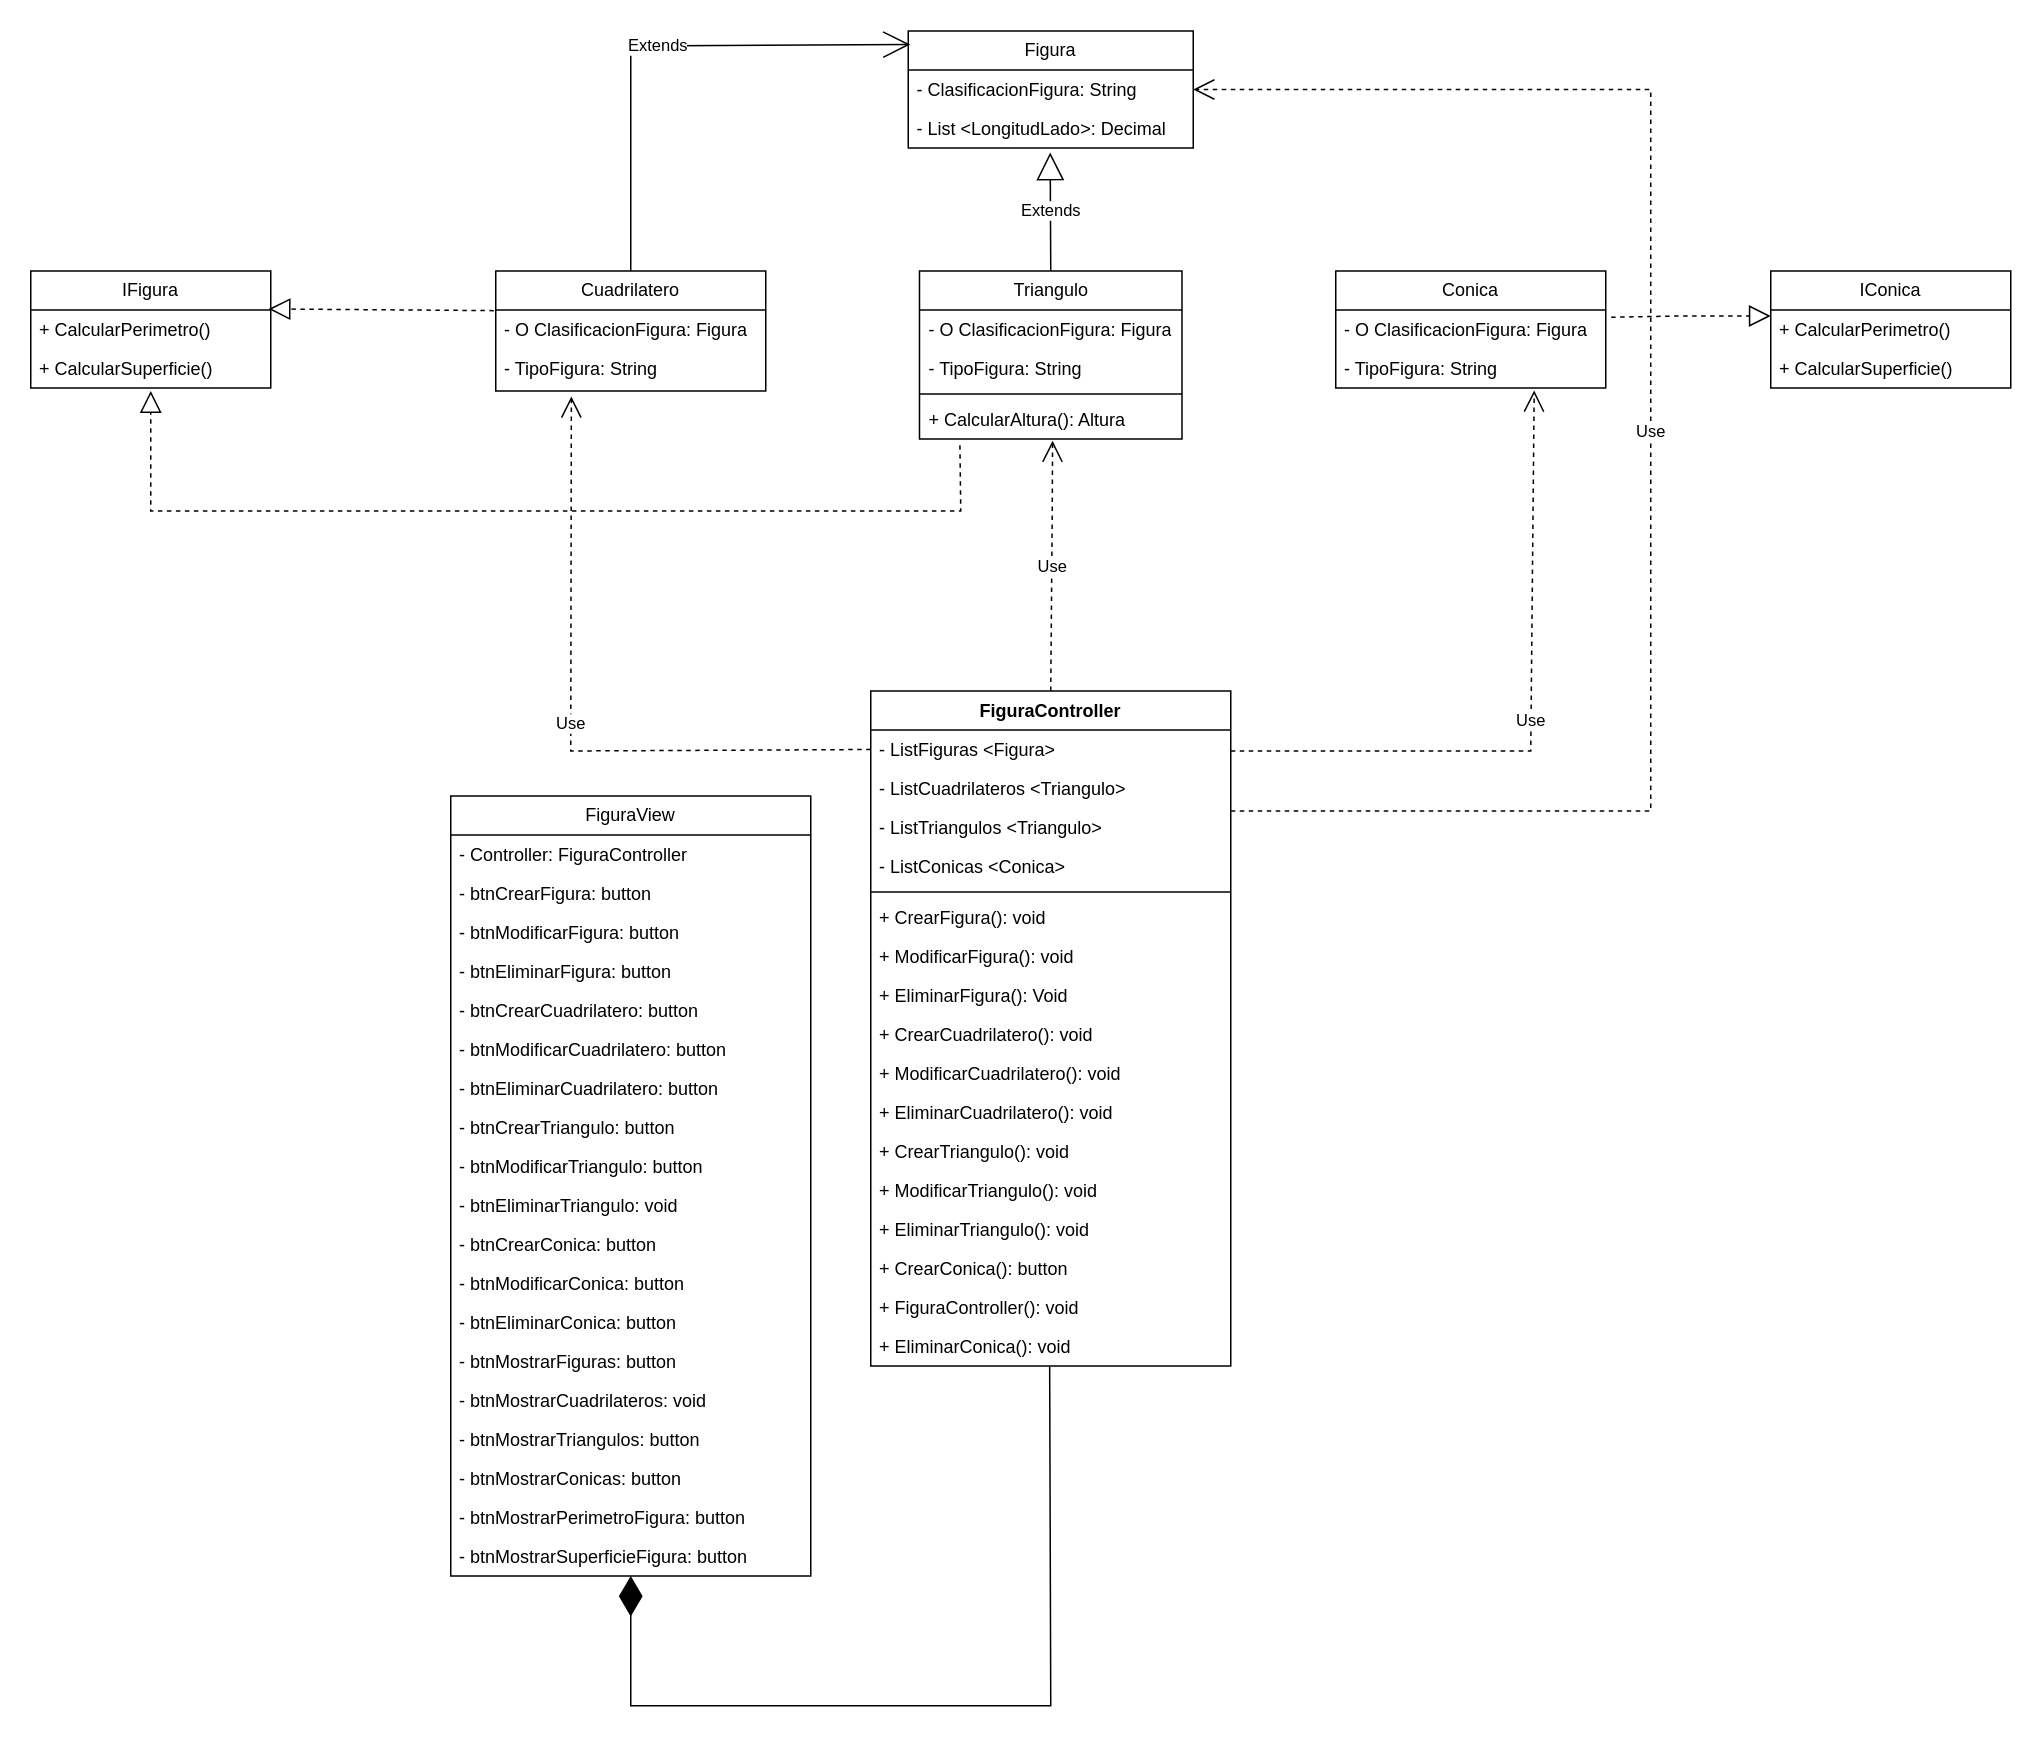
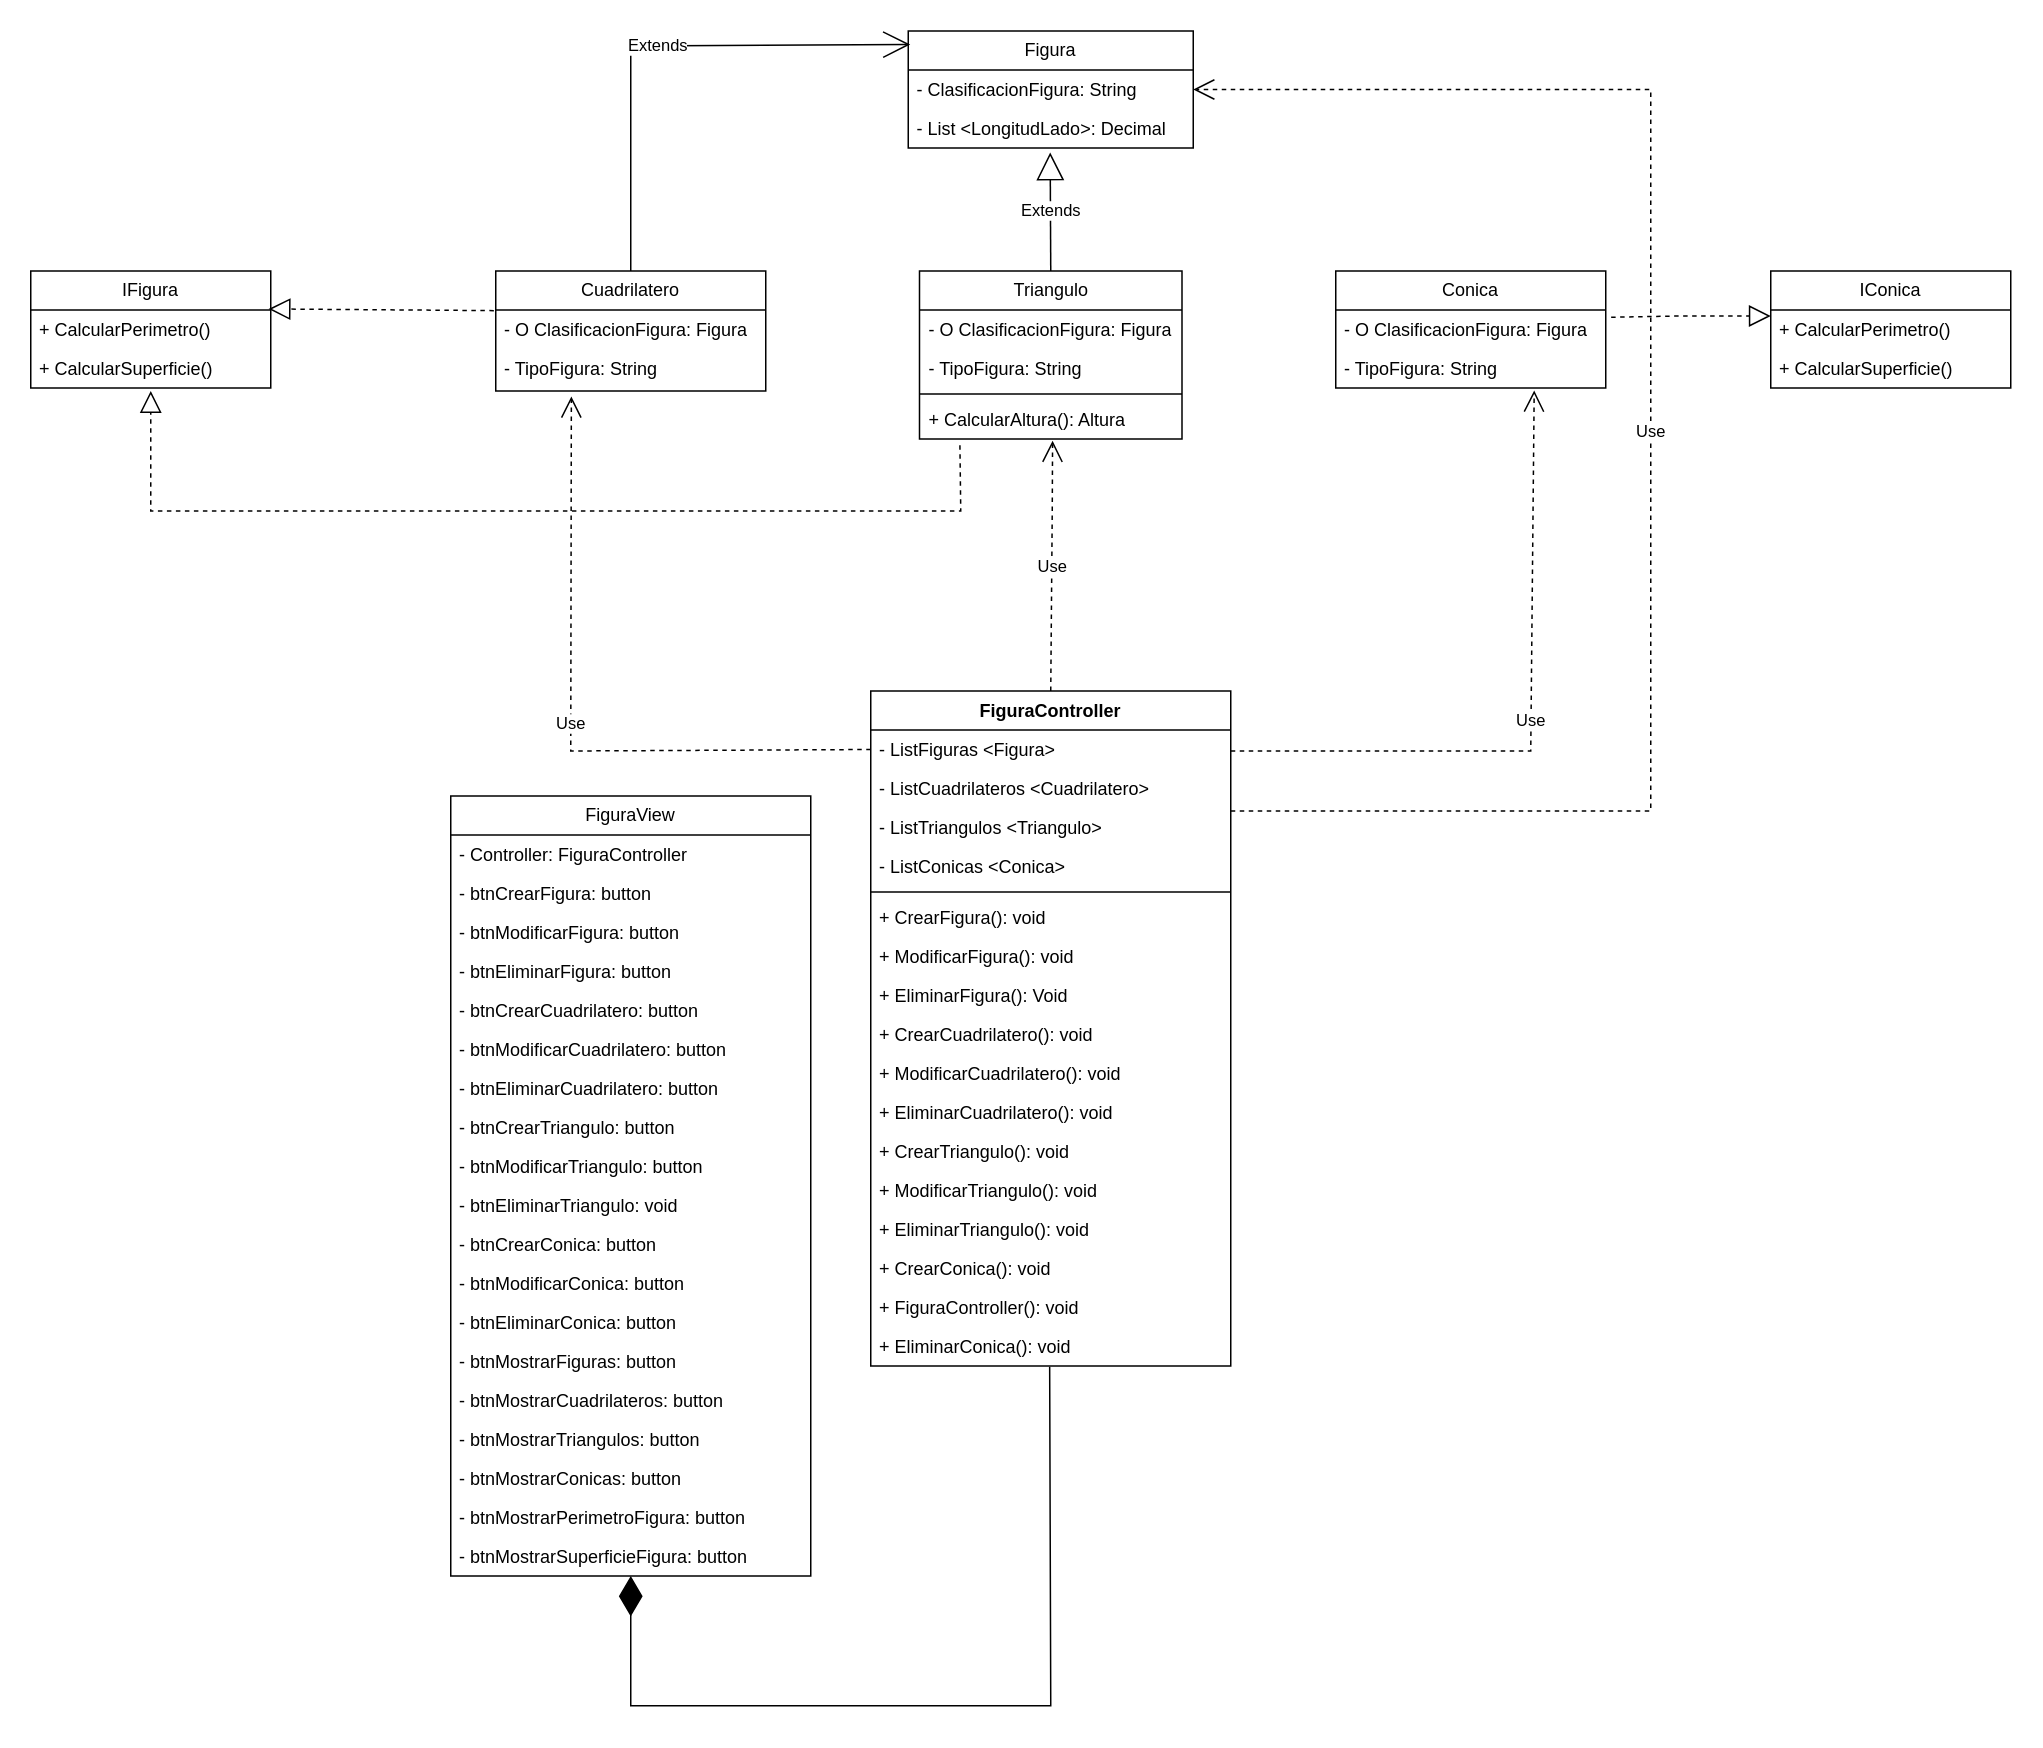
node "- ListCuadrilateros <Triangulo>": label "- ListCuadrilateros <Triangulo>" -> "- ListCuadrilateros <Cuadrilatero>"
node "+ CrearConica(): button": label "+ CrearConica(): button" -> "+ CrearConica(): void"
node "- btnMostrarCuadrilateros: void": label "- btnMostrarCuadrilateros: void" -> "- btnMostrarCuadrilateros: button"
